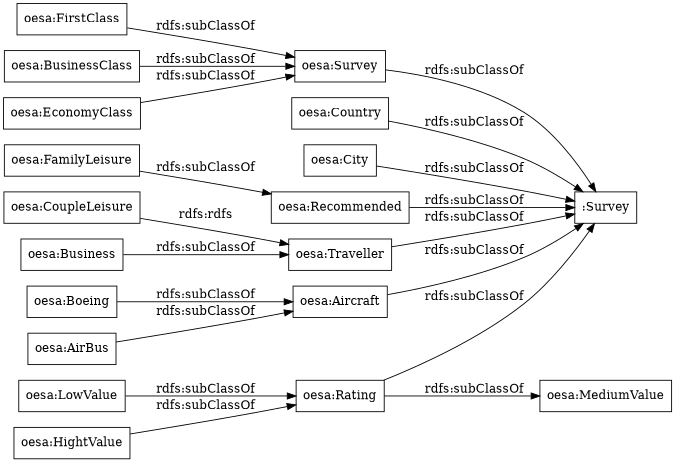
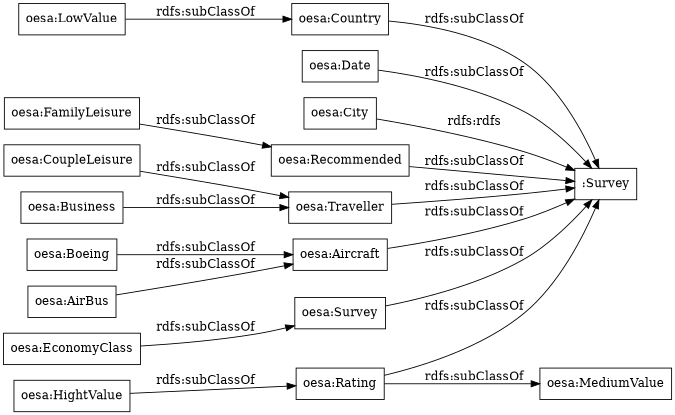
node "oesa:FirstClass": removed
node "oesa:BusinessClass": removed
node "oesa:Date": added
edge "oesa:City" -> ":Survey": label "rdfs:subClassOf" -> "rdfs:rdfs"
edge "oesa:CoupleLeisure" -> "oesa:Traveller": label "rdfs:rdfs" -> "rdfs:subClassOf"
edge "oesa:LowValue" -> "oesa:Rating": now "oesa:LowValue" -> "oesa:Country"
